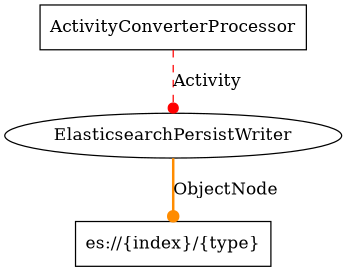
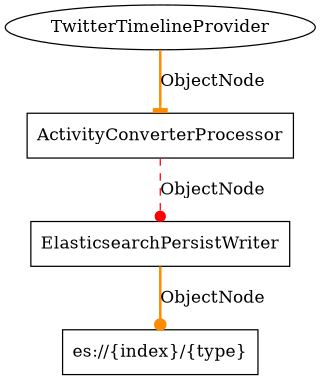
node "TwitterTimelineProvider": added
edge "ActivityConverterProcessor" -> "ElasticsearchPersistWriter": label "Activity" -> "ObjectNode"
node "ElasticsearchPersistWriter": shape ellipse -> box
